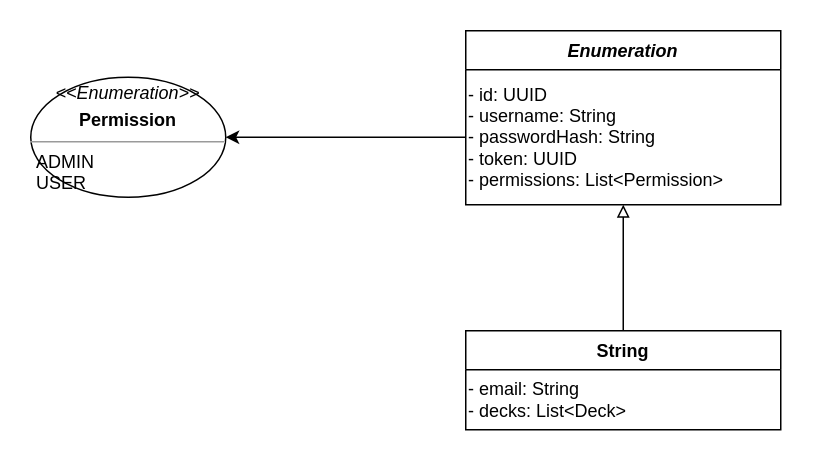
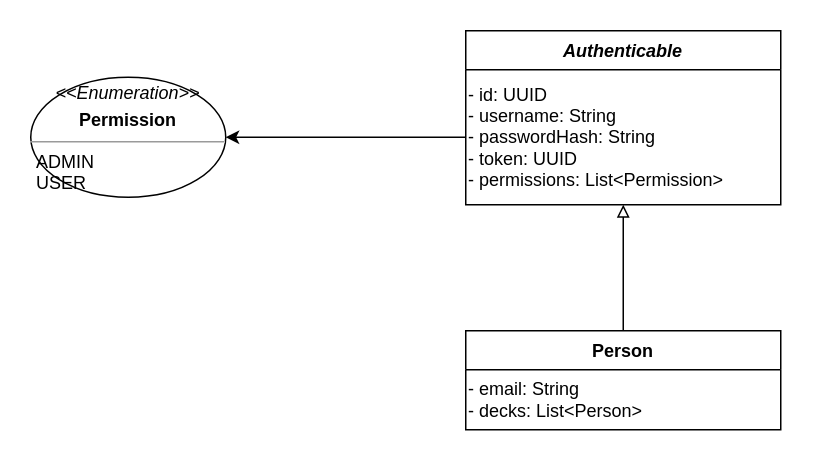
node "Enumeration": label "Enumeration" -> "Authenticable"
node "String": label "String" -> "Person"
node "- email: String - decks: List<Deck>": label "- email: String - decks: List<Deck>" -> "- email: String - decks: List<Person>"
